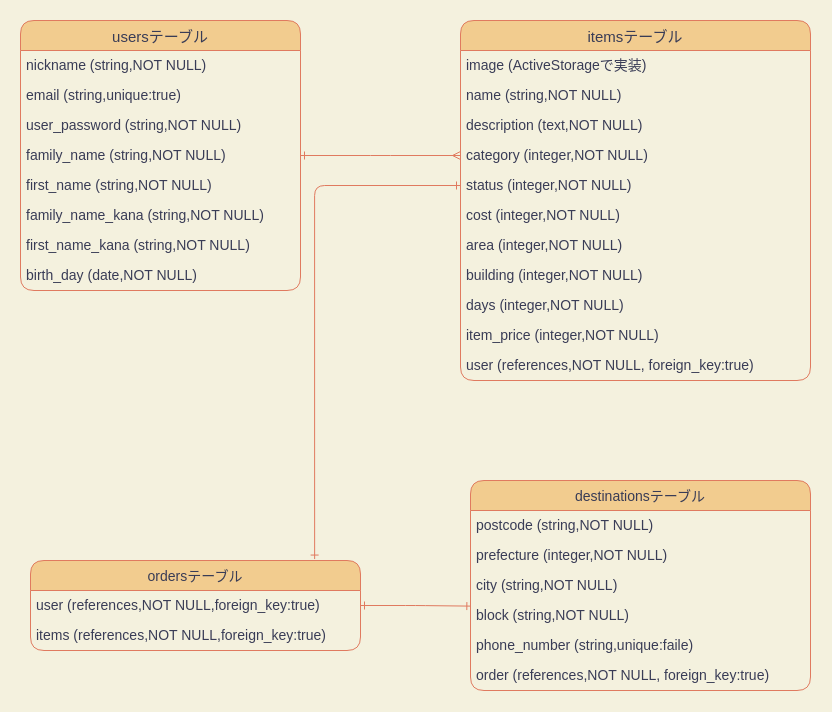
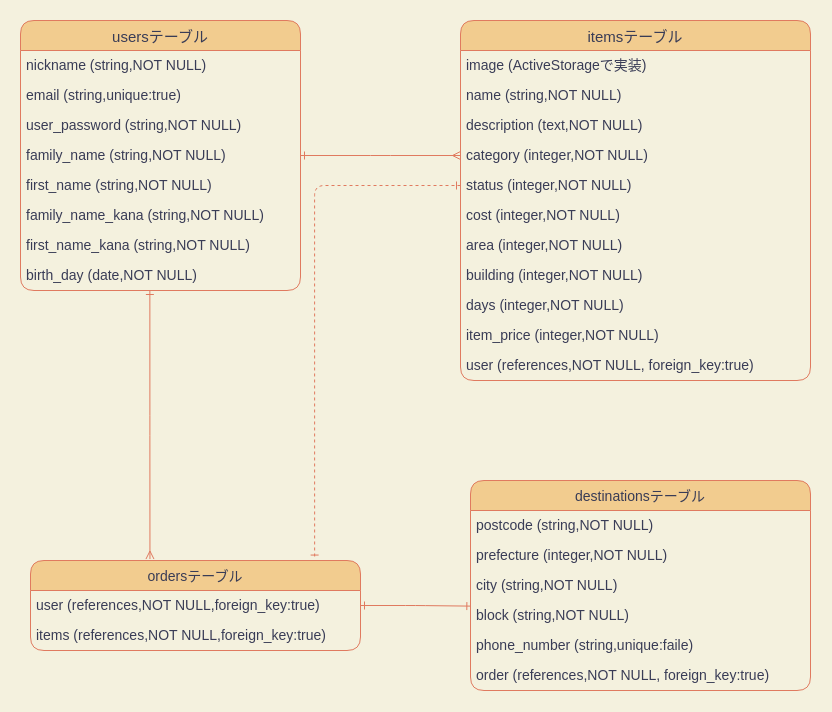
edge "itemsテーブル" -- "ordersテーブル": style solid -> dashed
edge "birth_day (date,NOT NULL)" -- "ordersテーブル": added
